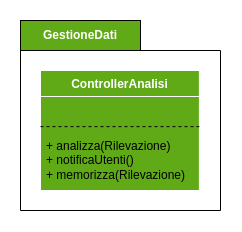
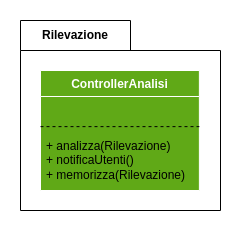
node "Package": label "Package" -> "Rilevazione"
node "GestioneDati": removed
